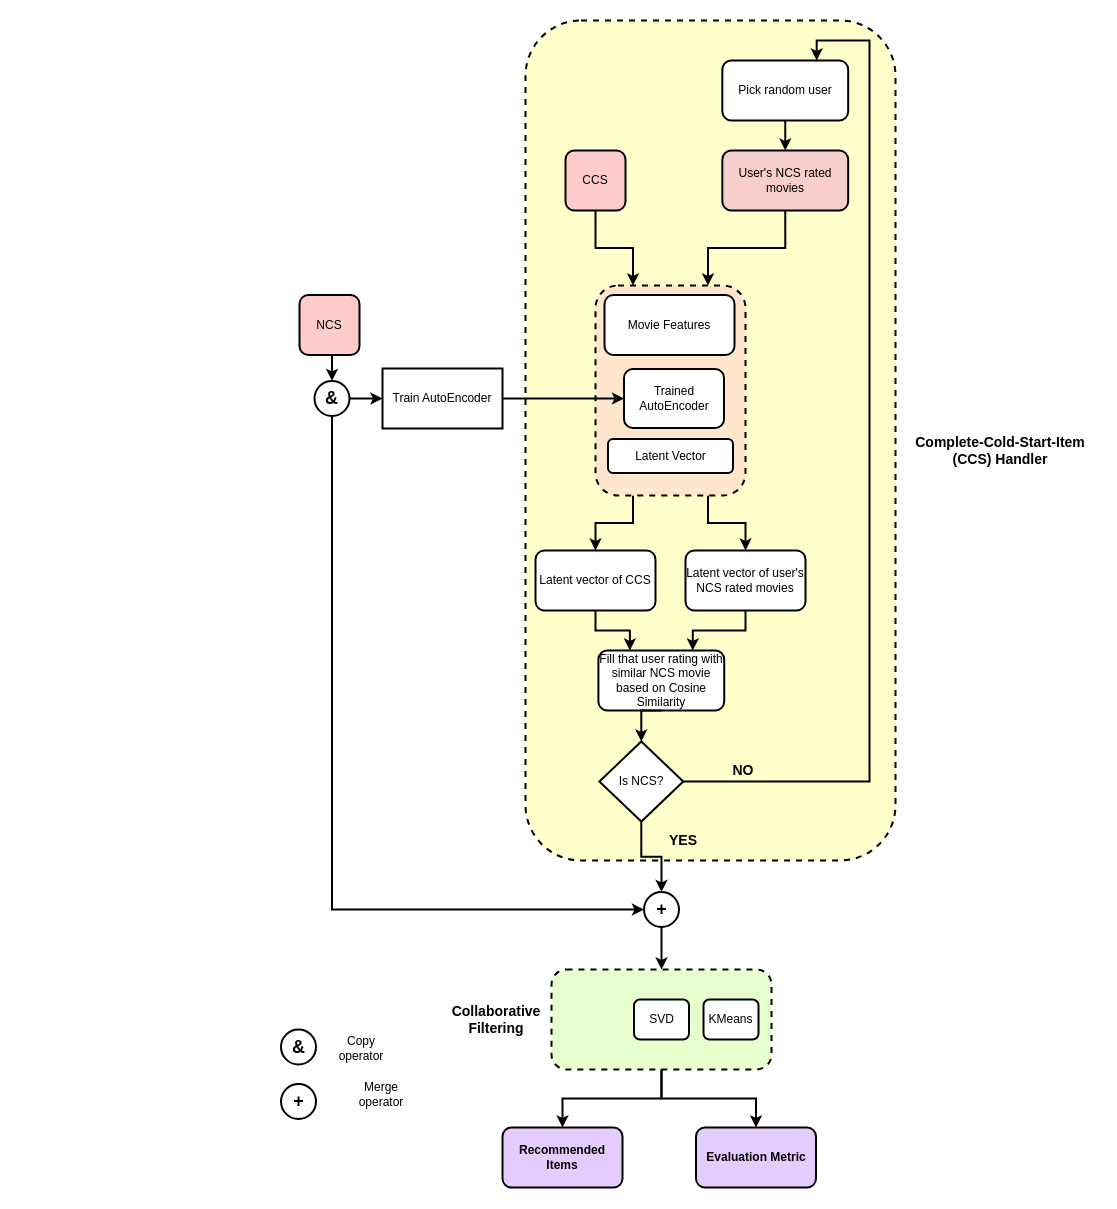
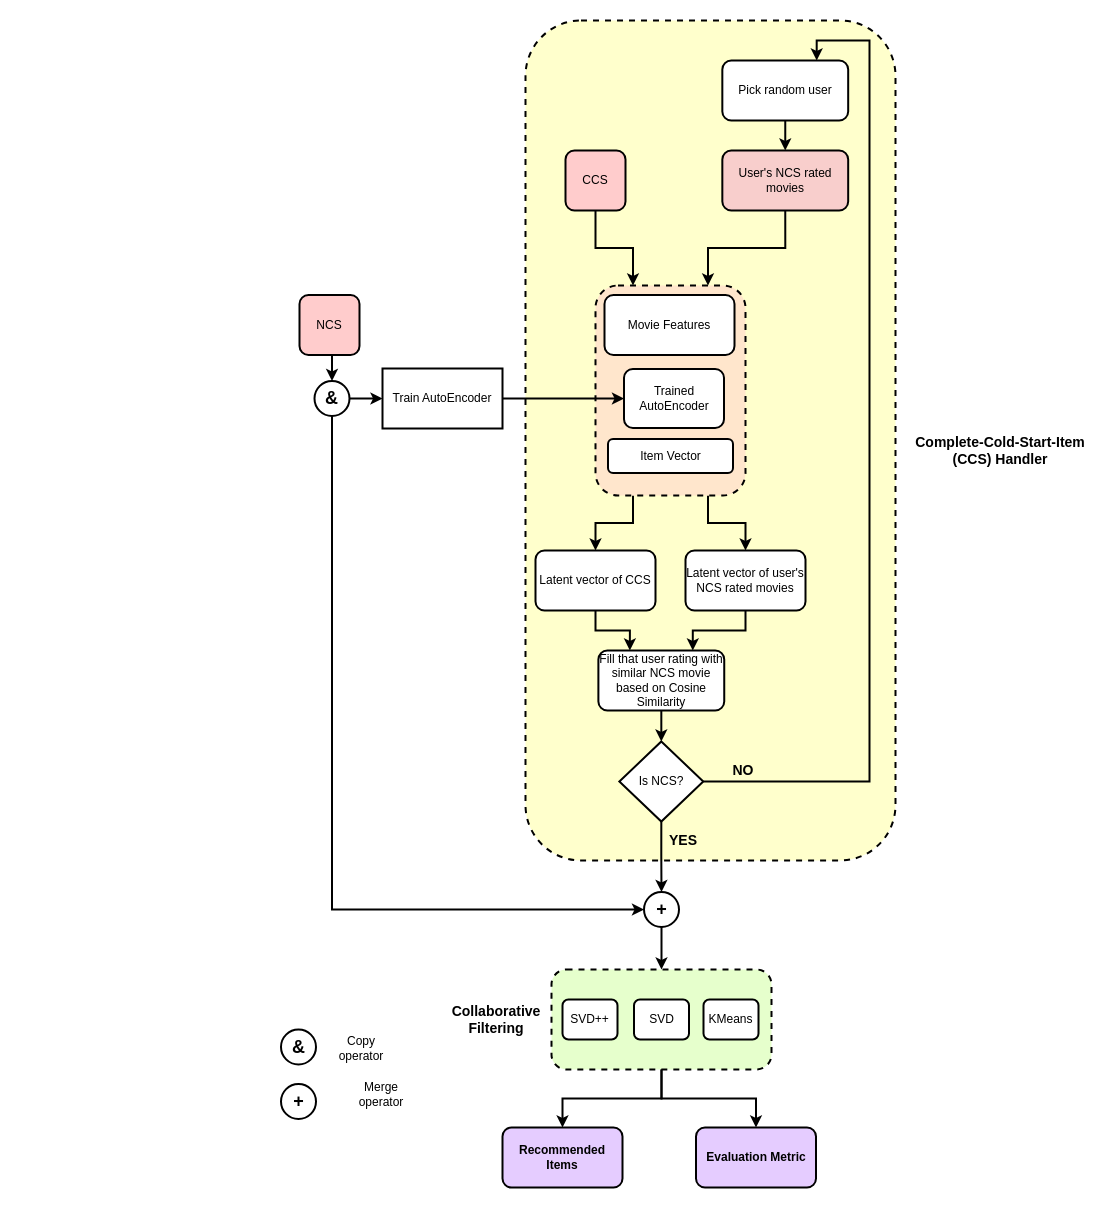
node "Latent Vector": label "Latent Vector" -> "Item Vector"
node "Is NCS?": moved (641, 782) -> (661, 782)
node "SVD++": added
